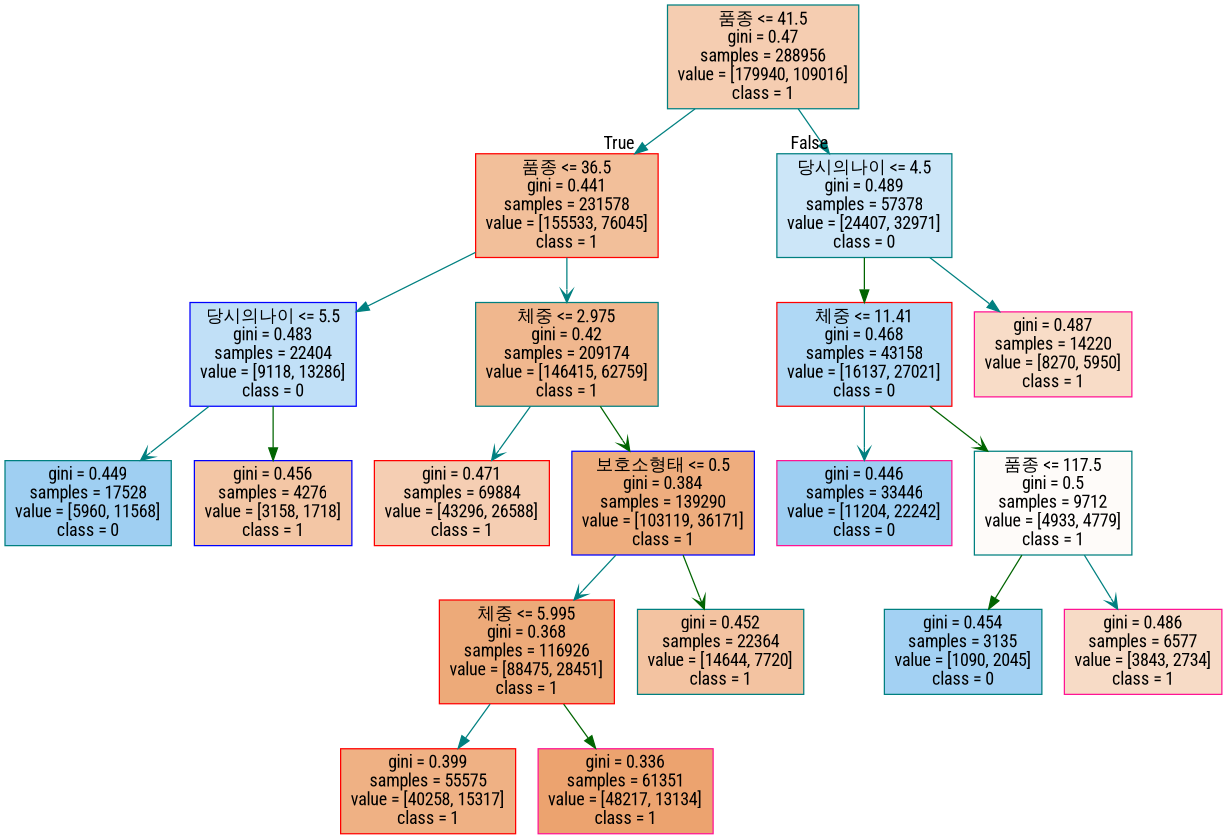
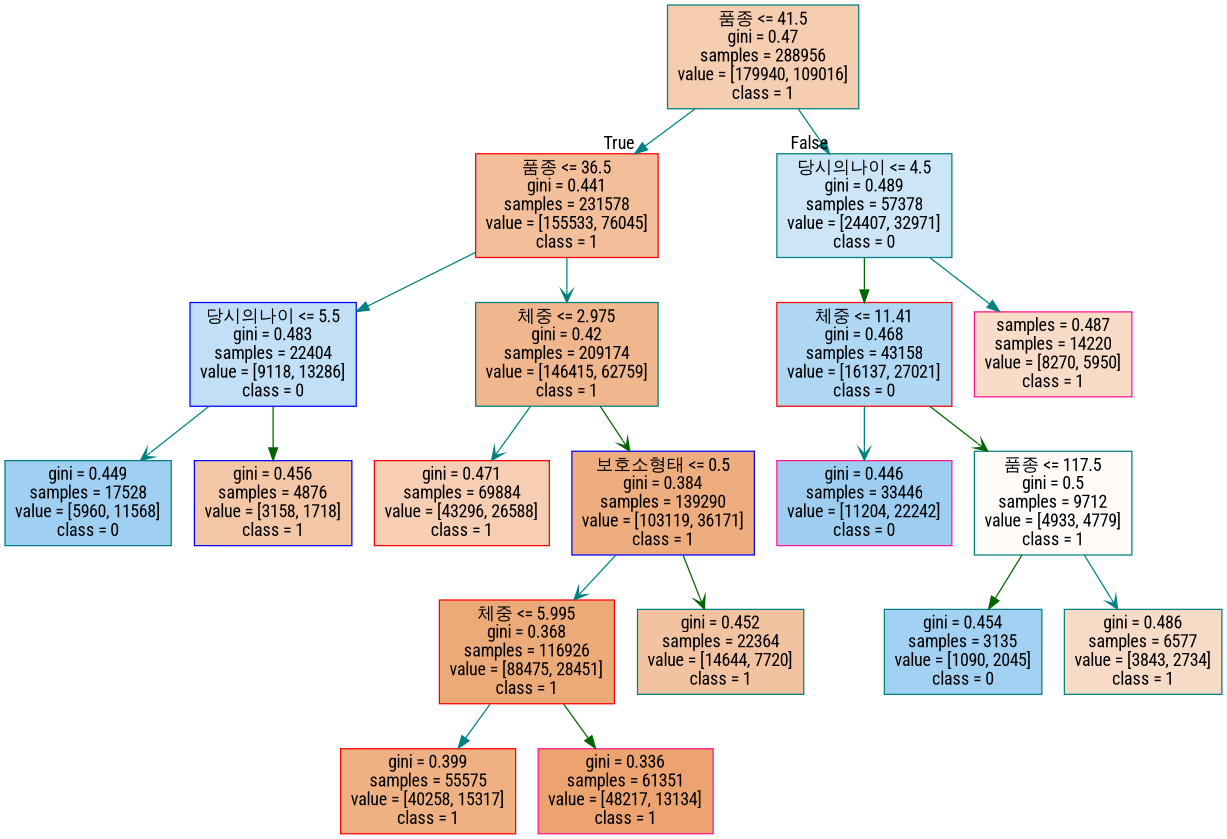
node "gini = 0.487 samples = 14220 value = [8270, 5950] class = 1": label "gini = 0.487 samples = 14220 value = [8270, 5950] class = 1" -> "samples = 0.487 samples = 14220 value = [8270, 5950] class = 1"
node "gini = 0.456 samples = 4276 value = [3158, 1718] class = 1": label "gini = 0.456 samples = 4276 value = [3158, 1718] class = 1" -> "gini = 0.456 samples = 4876 value = [3158, 1718] class = 1"
node "gini = 0.486 samples = 6577 value = [3843, 2734] class = 1": color deeppink -> teal
